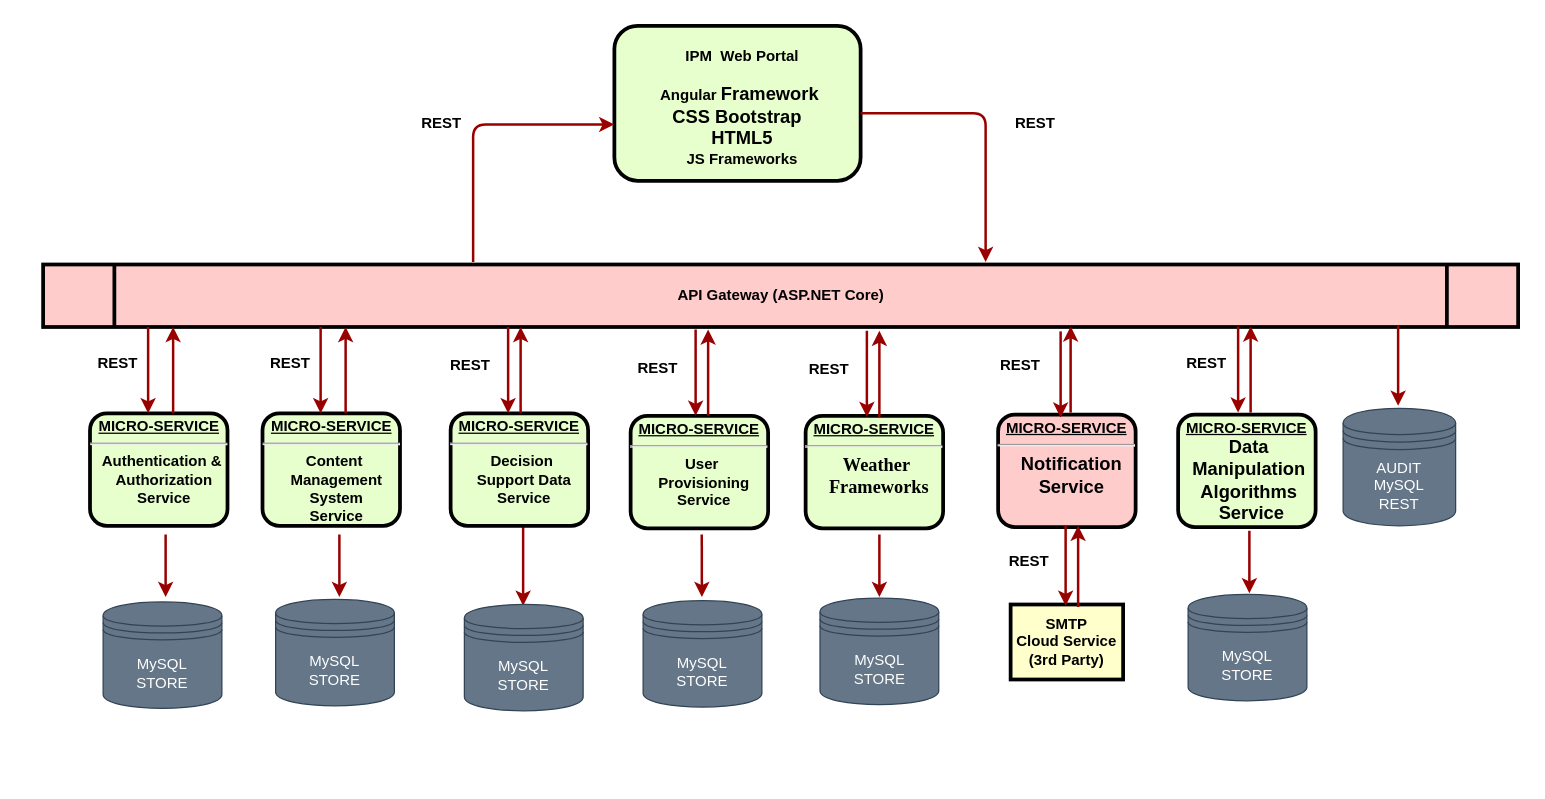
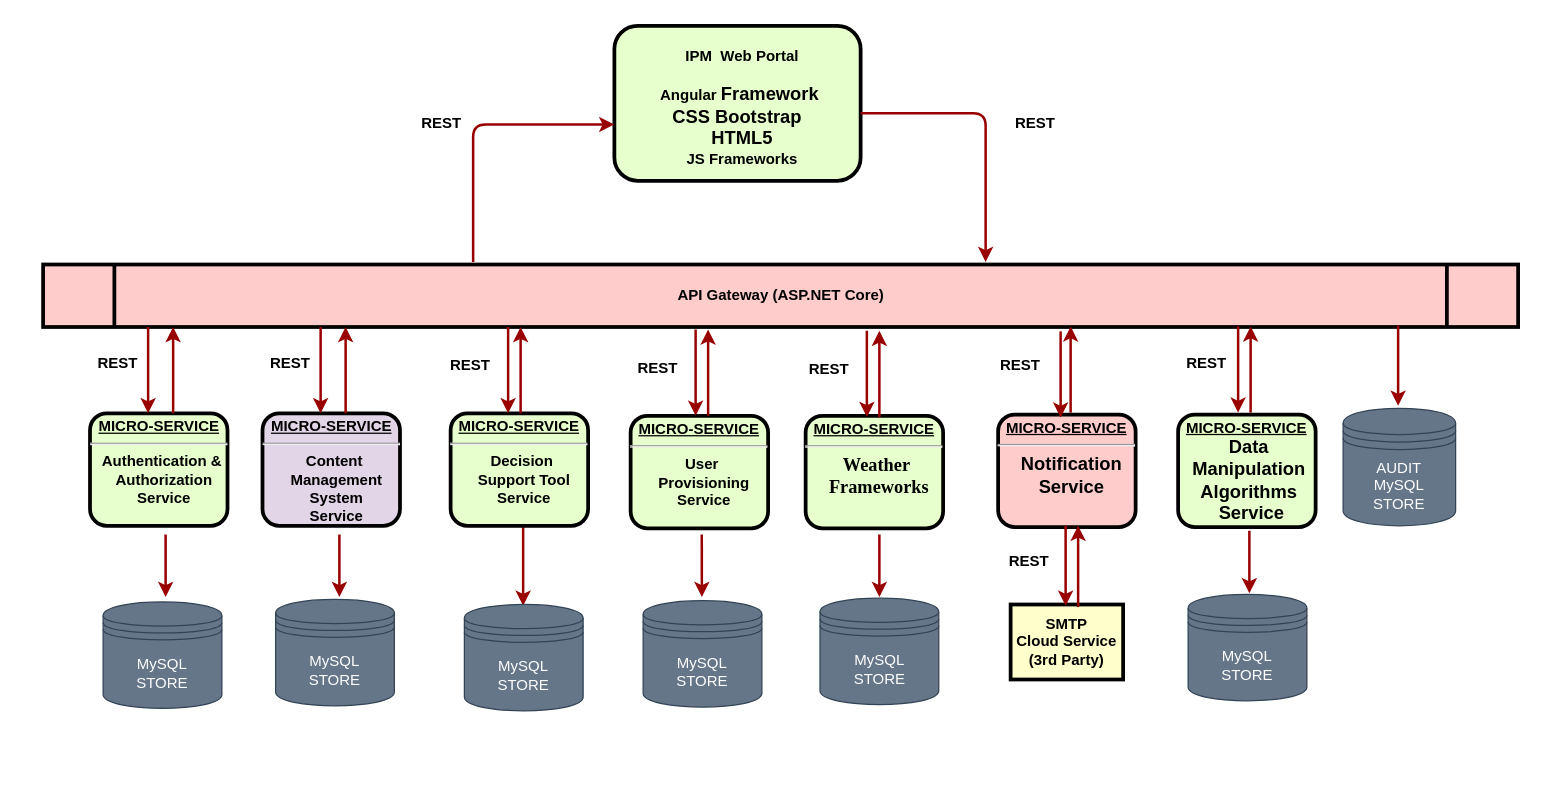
node "MICRO-SERVICE Decision Support Data Service": label "MICRO-SERVICE Decision Support Data Service" -> "MICRO-SERVICE Decision Support Tool Service"
node "MICRO-SERVICE Content Management System Service": fillcolor #e6ffcc -> #e1d5e7
node "AUDIT MySQL REST": label "AUDIT MySQL REST" -> "AUDIT MySQL STORE"
